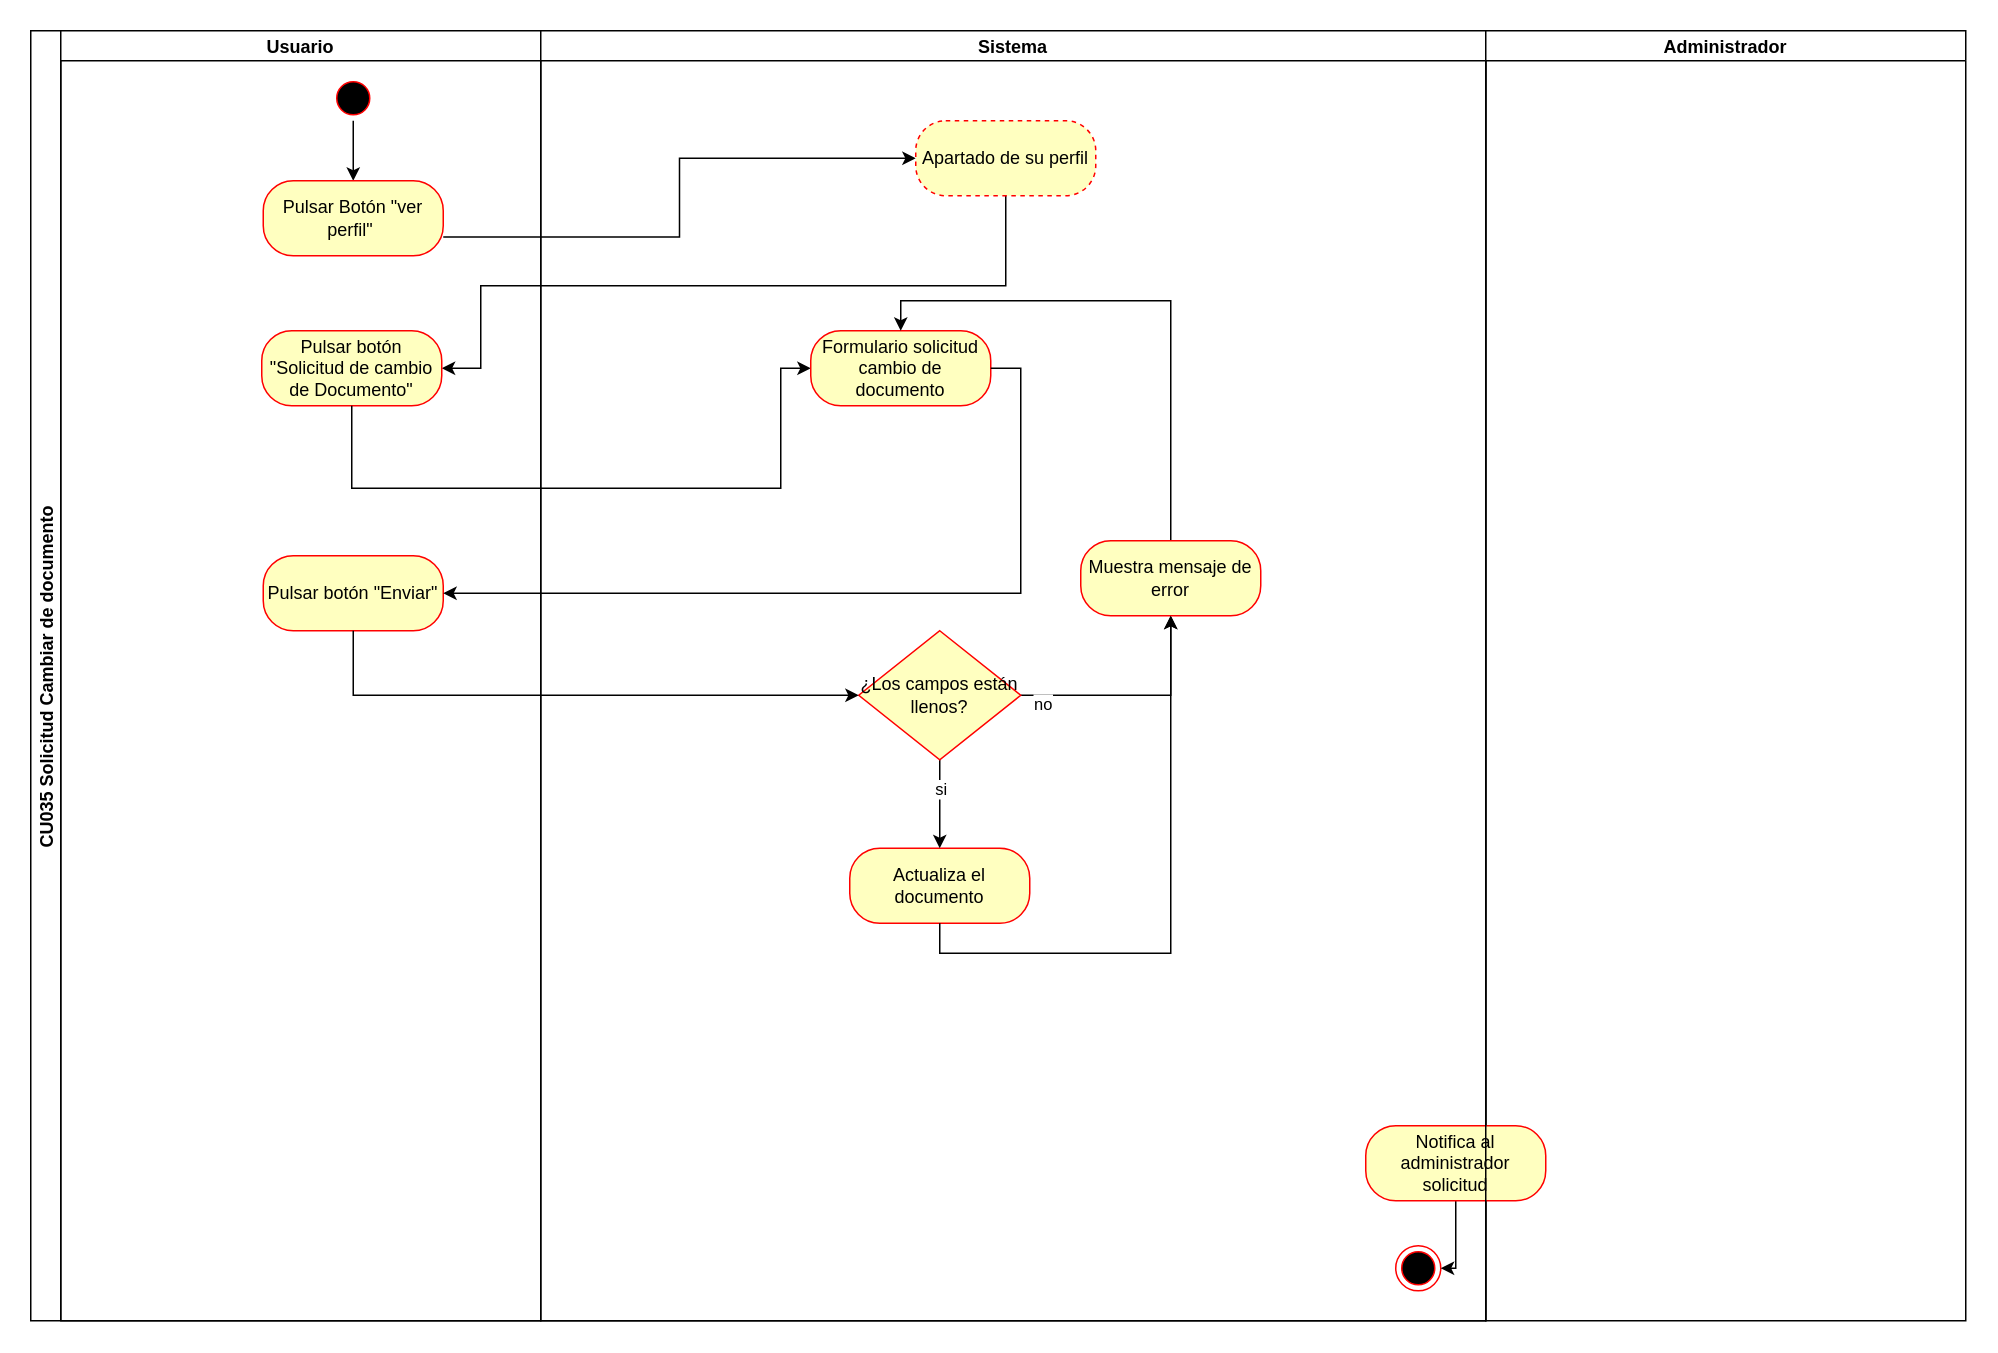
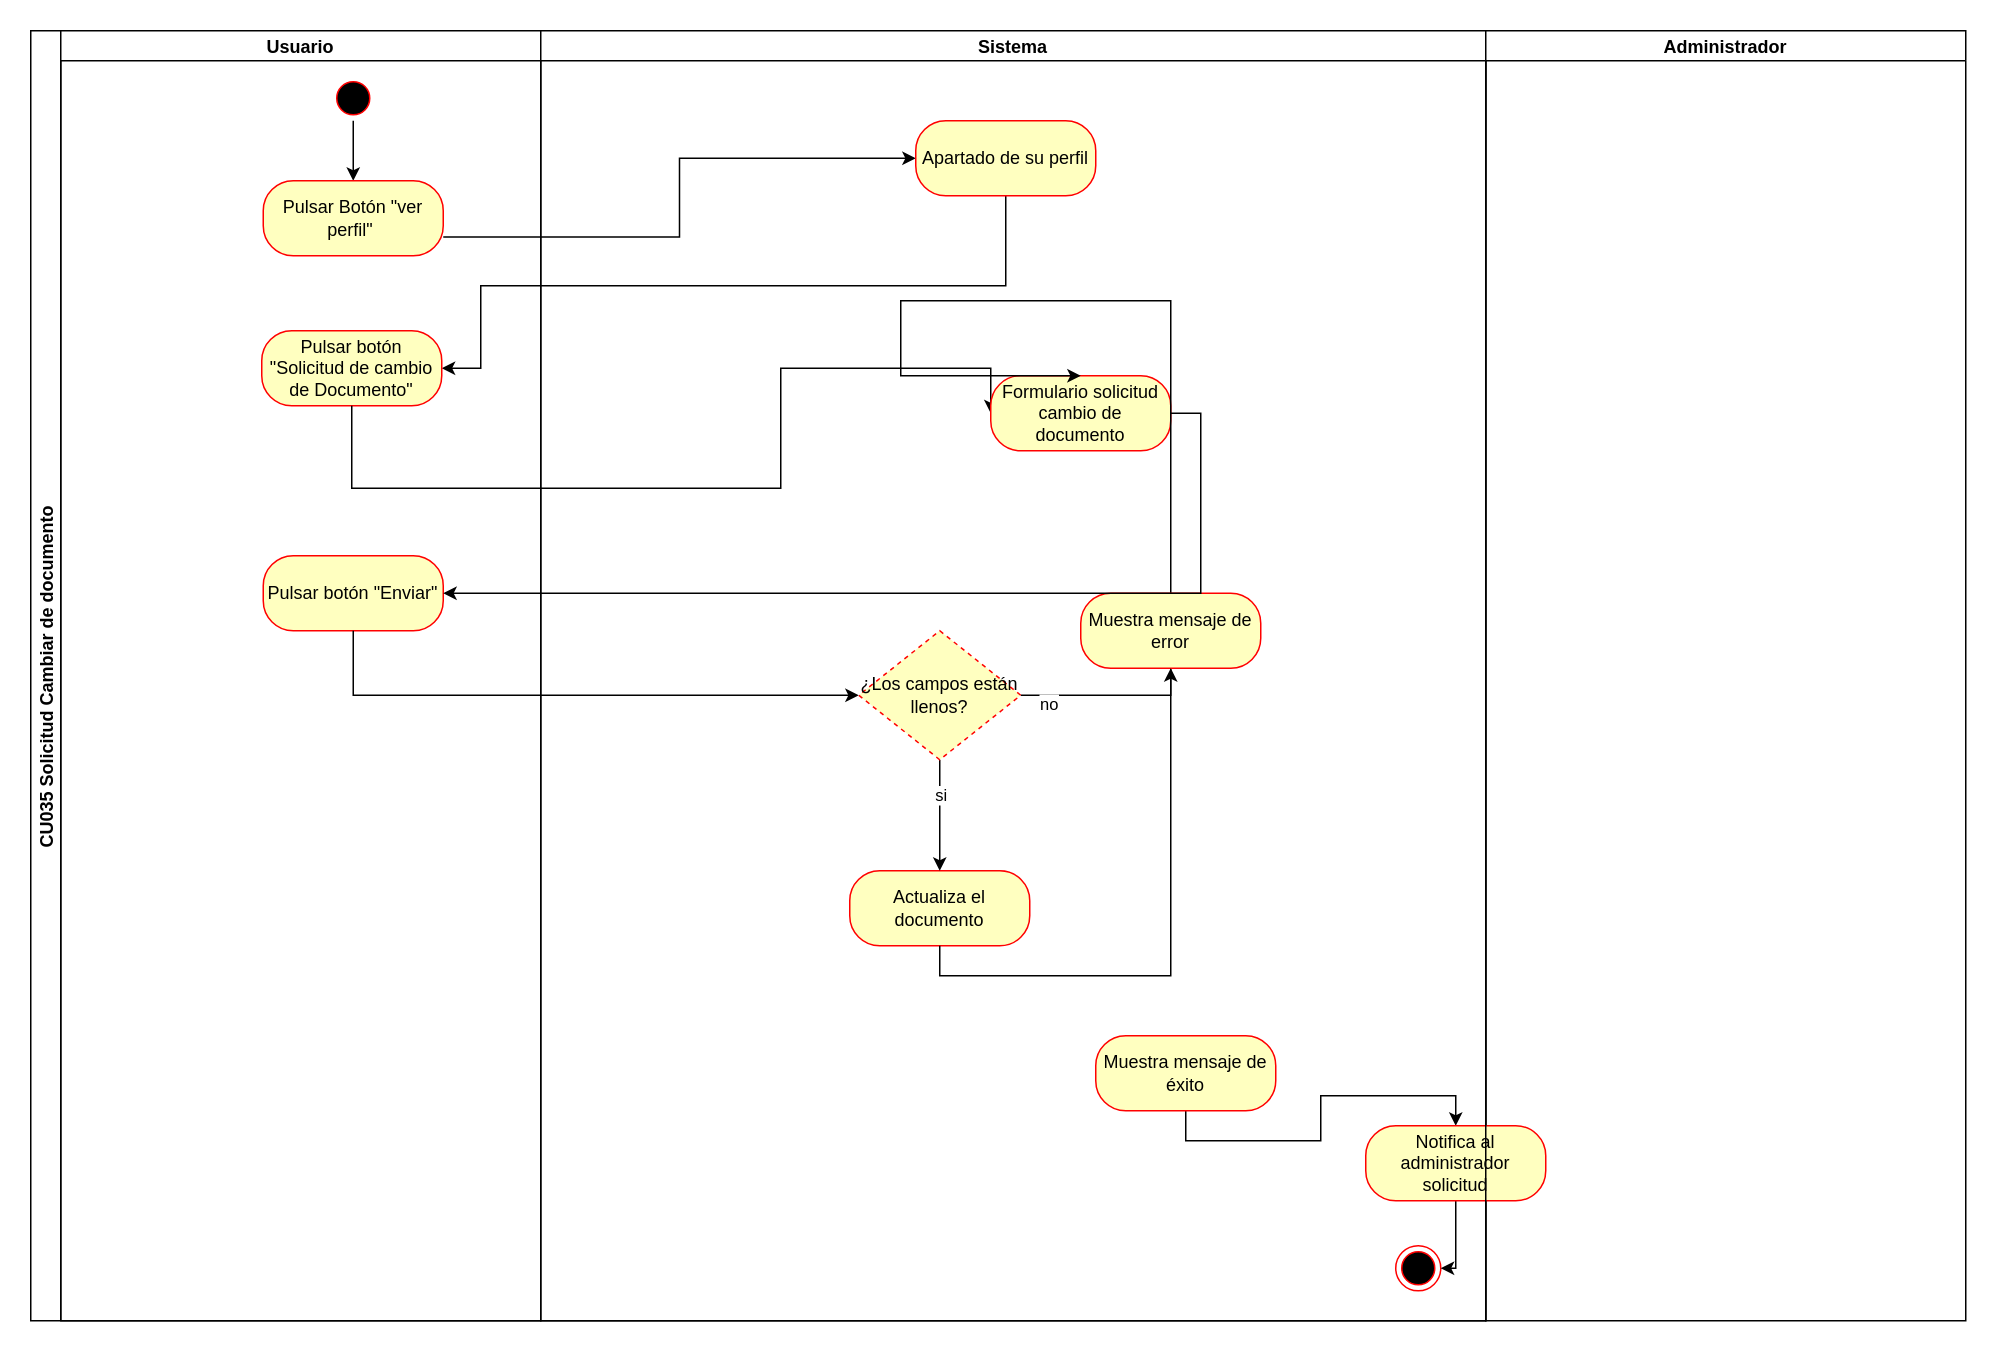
node "Apartado de su perfil": style dashed -> solid
node "Formulario solicitud cambio de documento": moved (901, 368) -> (1081, 413)
node "Muestra mensaje de error": moved (1171, 578) -> (1171, 631)
node "¿Los campos están llenos?": style solid -> dashed
node "Actualiza el documento": moved (940, 886) -> (940, 908)
node "Muestra mensaje de éxito": added
edge "Muestra mensaje de éxito" -> "Notifica al administrador solicitud": added
